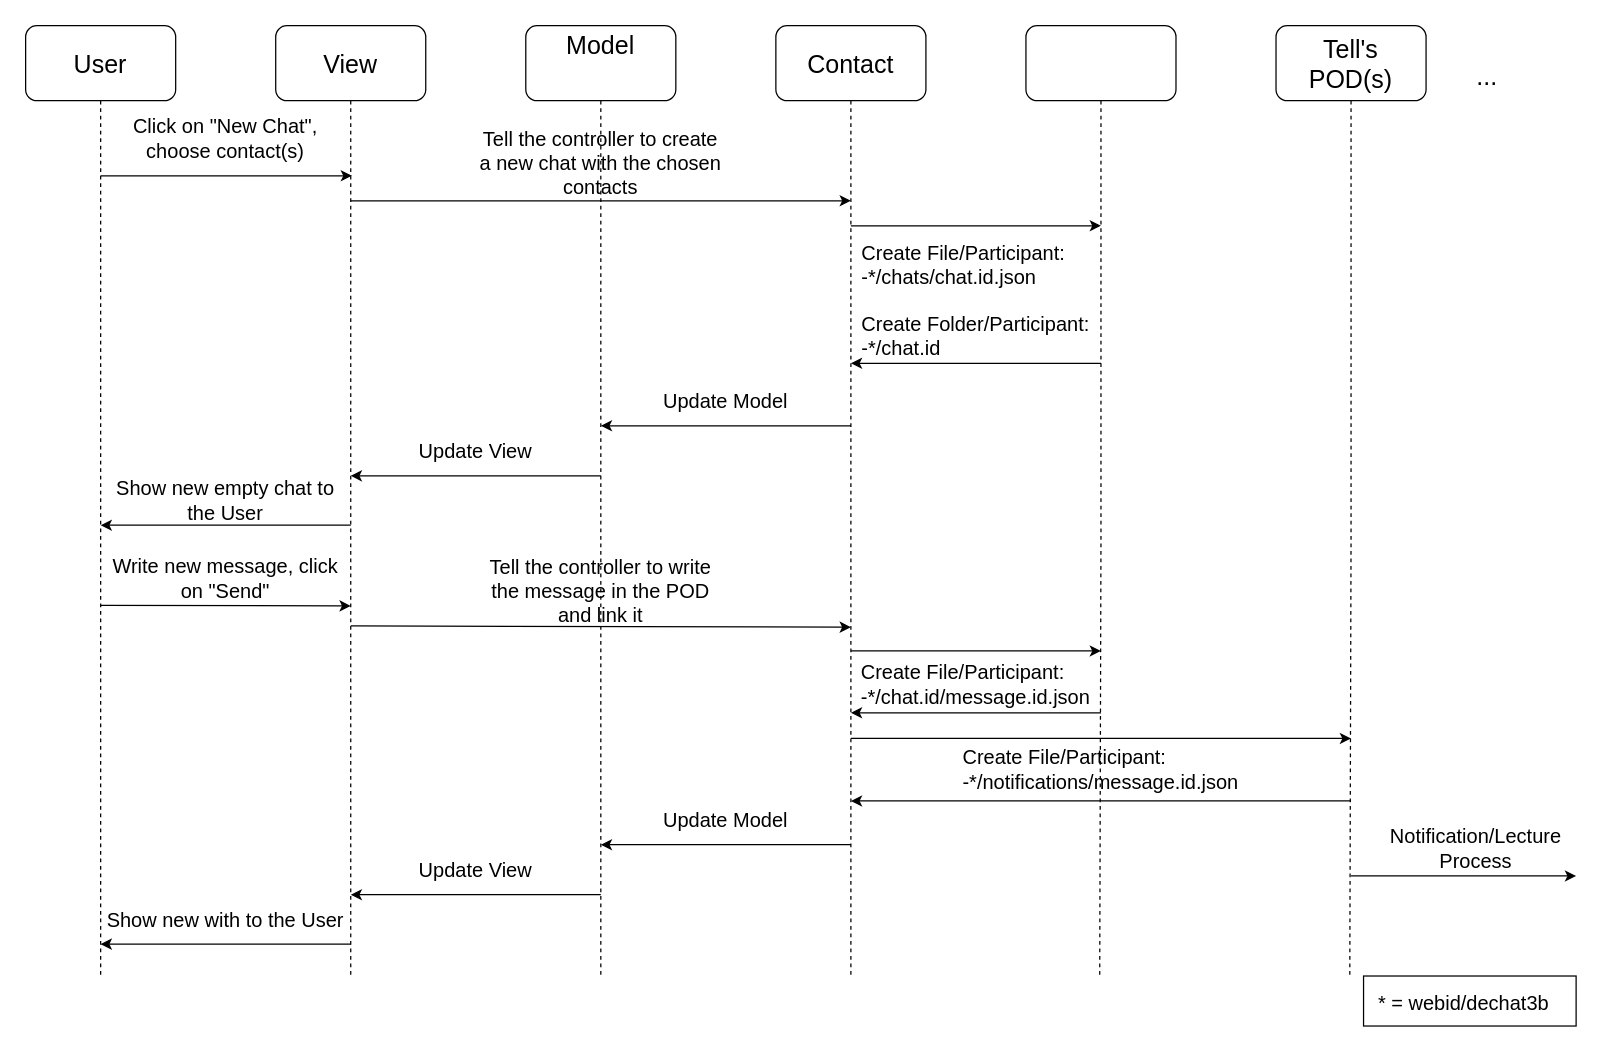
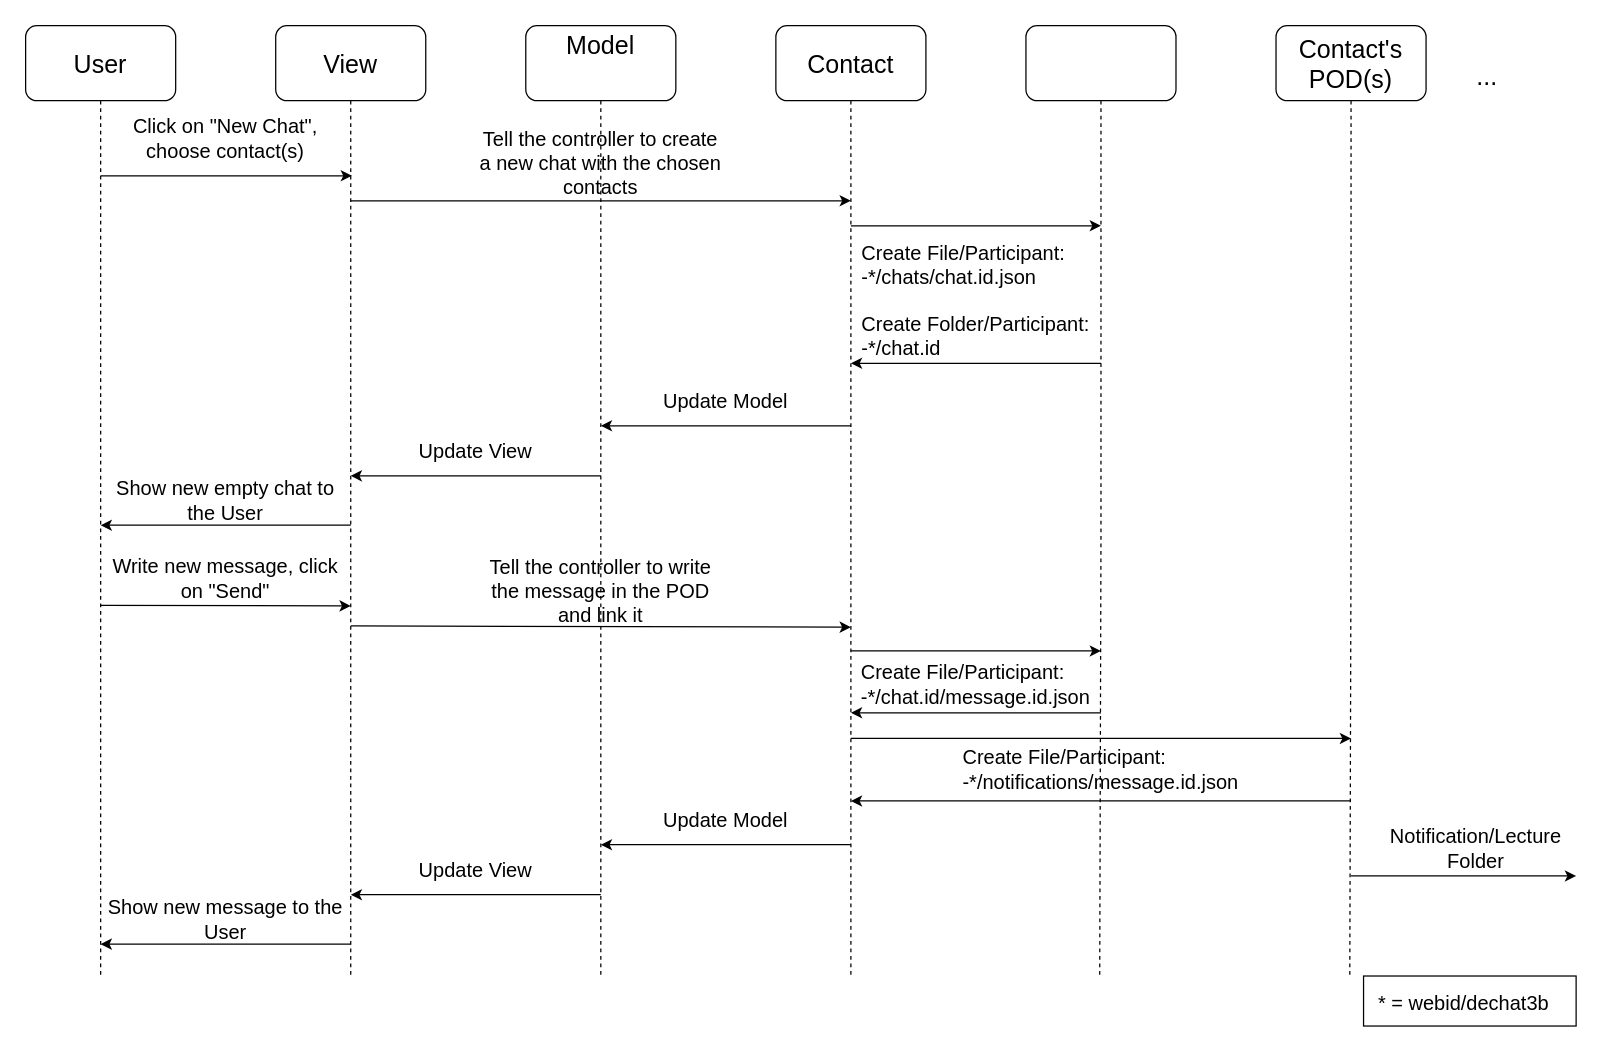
node "Tell's POD(s)": label "Tell's POD(s)" -> "Contact's POD(s)"
node "Notification/Lecture Process": label "Notification/Lecture Process" -> "Notification/Lecture Folder"
node "Show new with to the User": label "Show new with to the User" -> "Show new message to the User"
